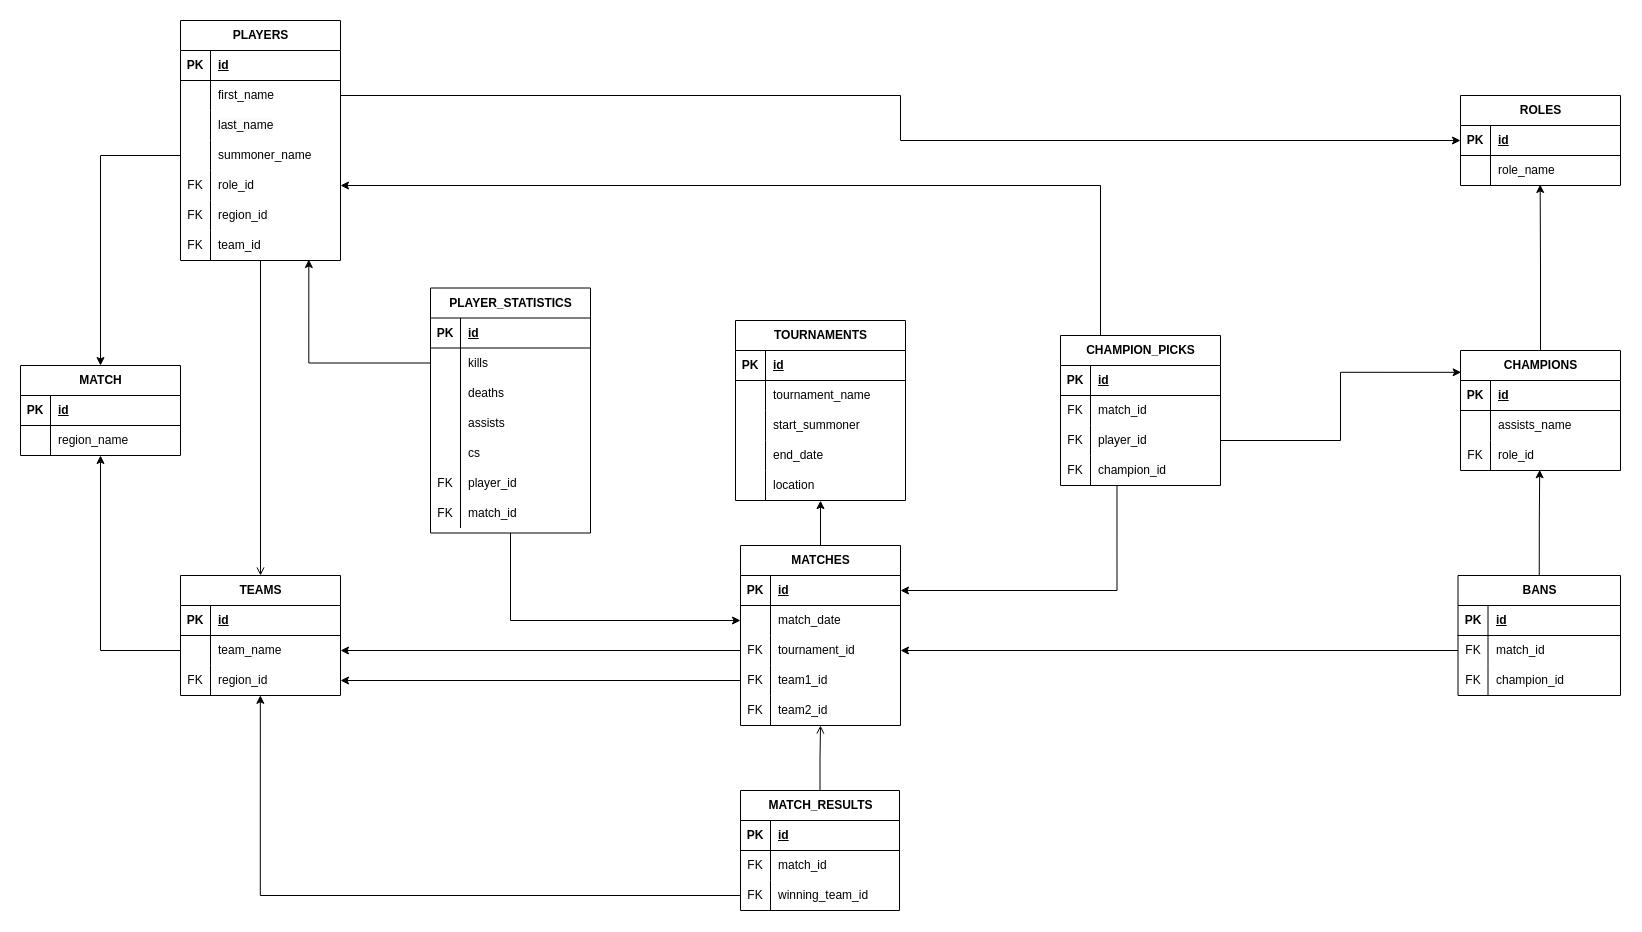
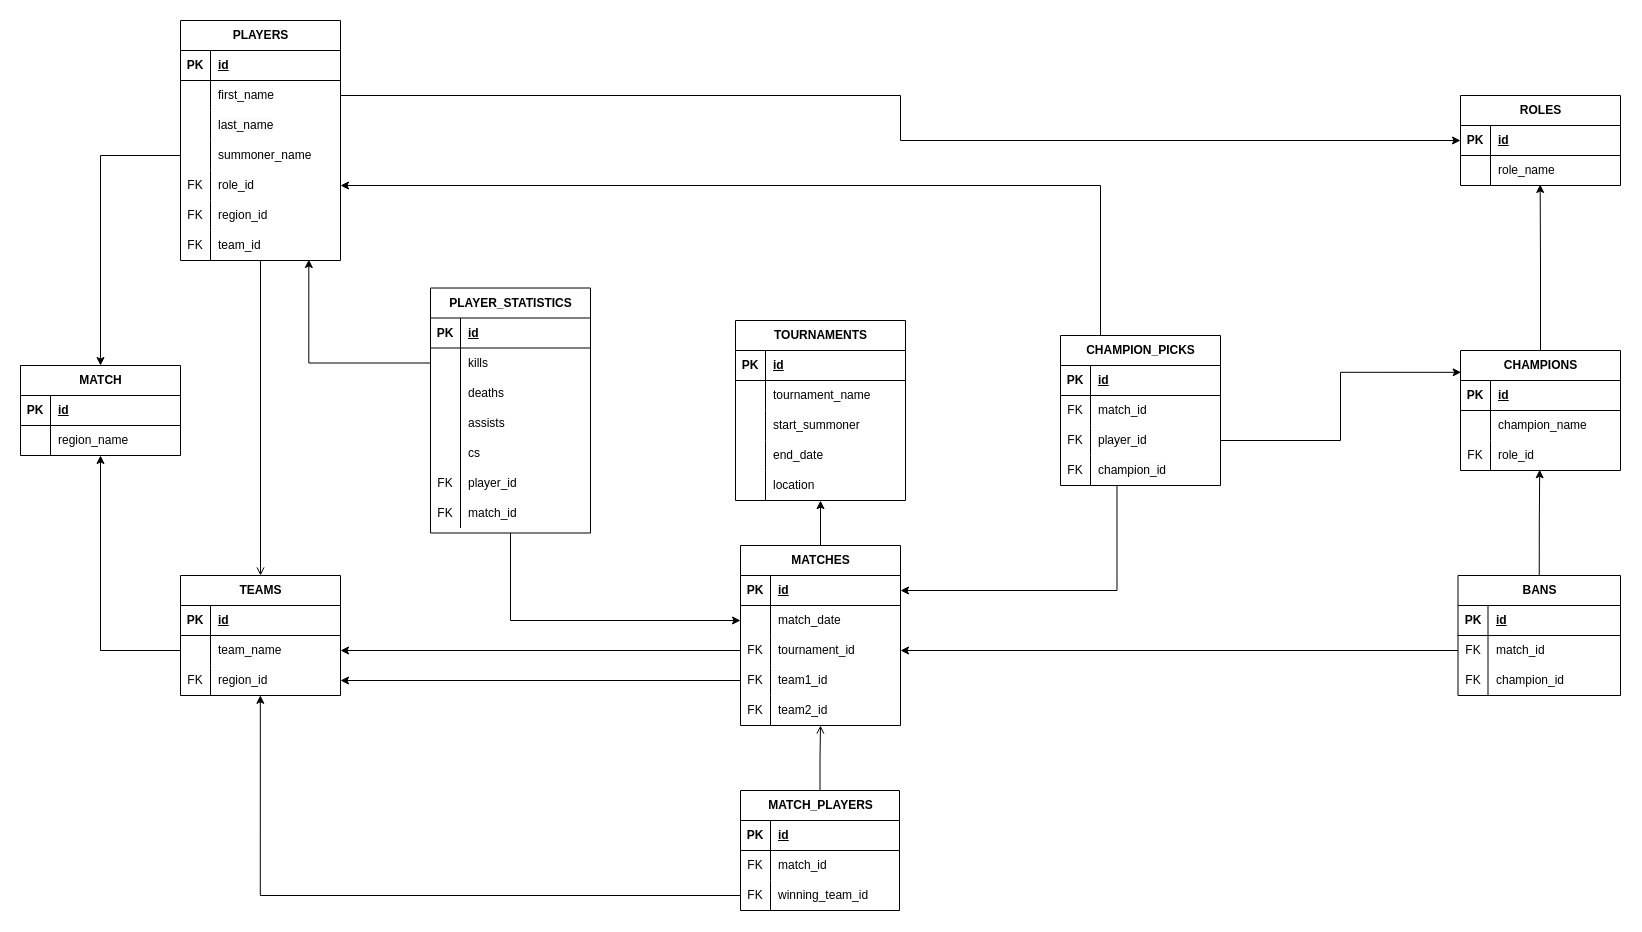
node "assists_name": label "assists_name" -> "champion_name"
node "MATCH_RESULTS": label "MATCH_RESULTS" -> "MATCH_PLAYERS"
